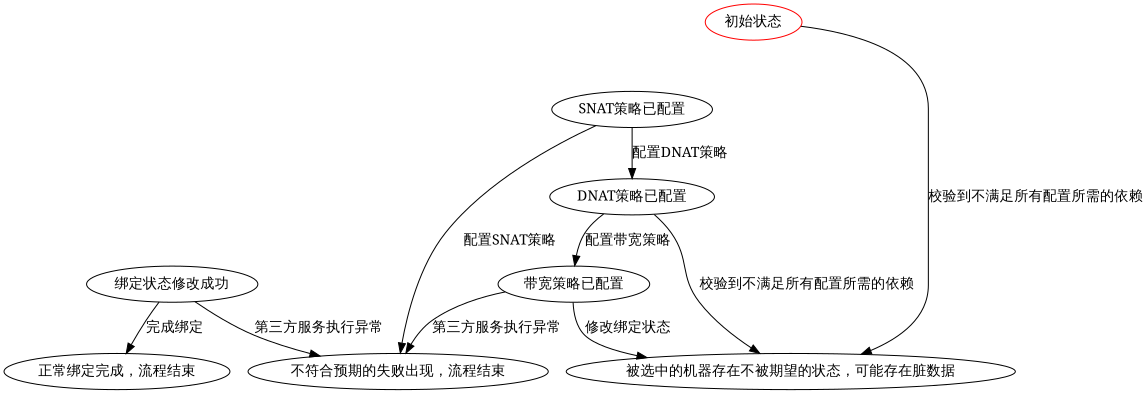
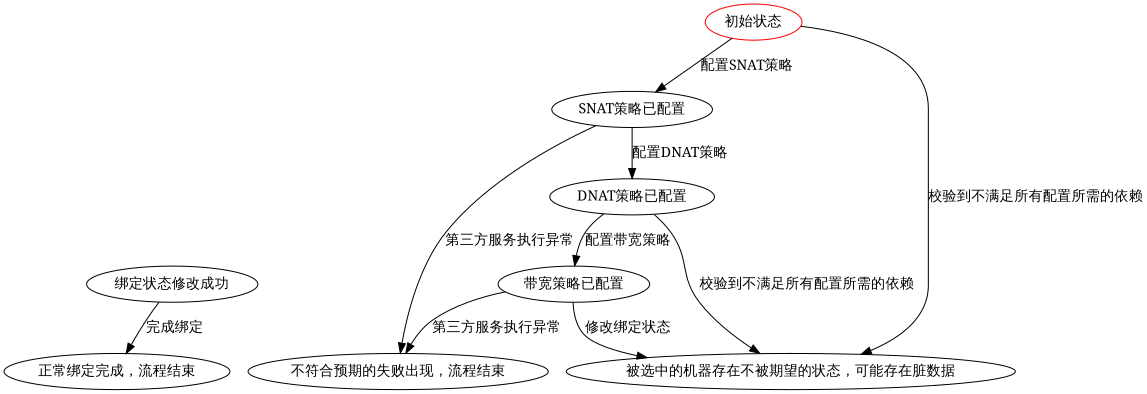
edge "初始状态" -> "SNAT策略已配置": added, label "配置SNAT策略"
edge "SNAT策略已配置" -> "不符合预期的失败出现，流程结束": label "配置SNAT策略" -> "第三方服务执行异常"
edge "绑定状态修改成功" -> "不符合预期的失败出现，流程结束": removed, label "第三方服务执行异常"
